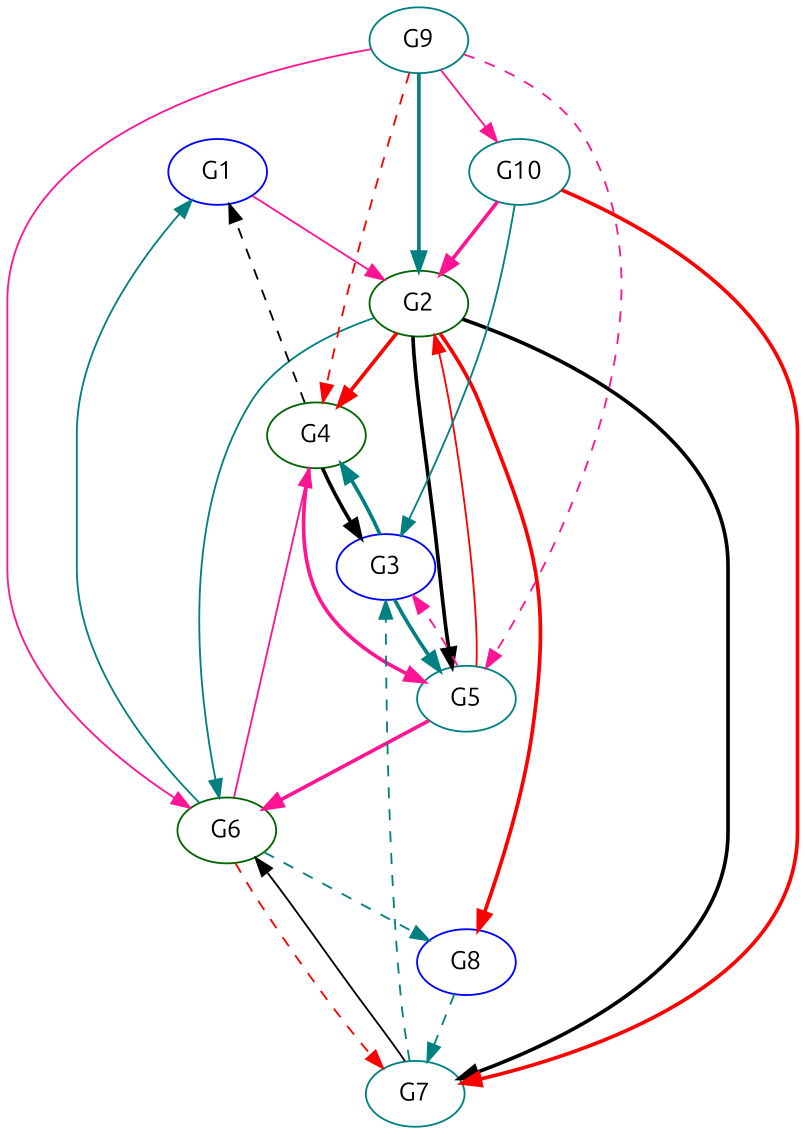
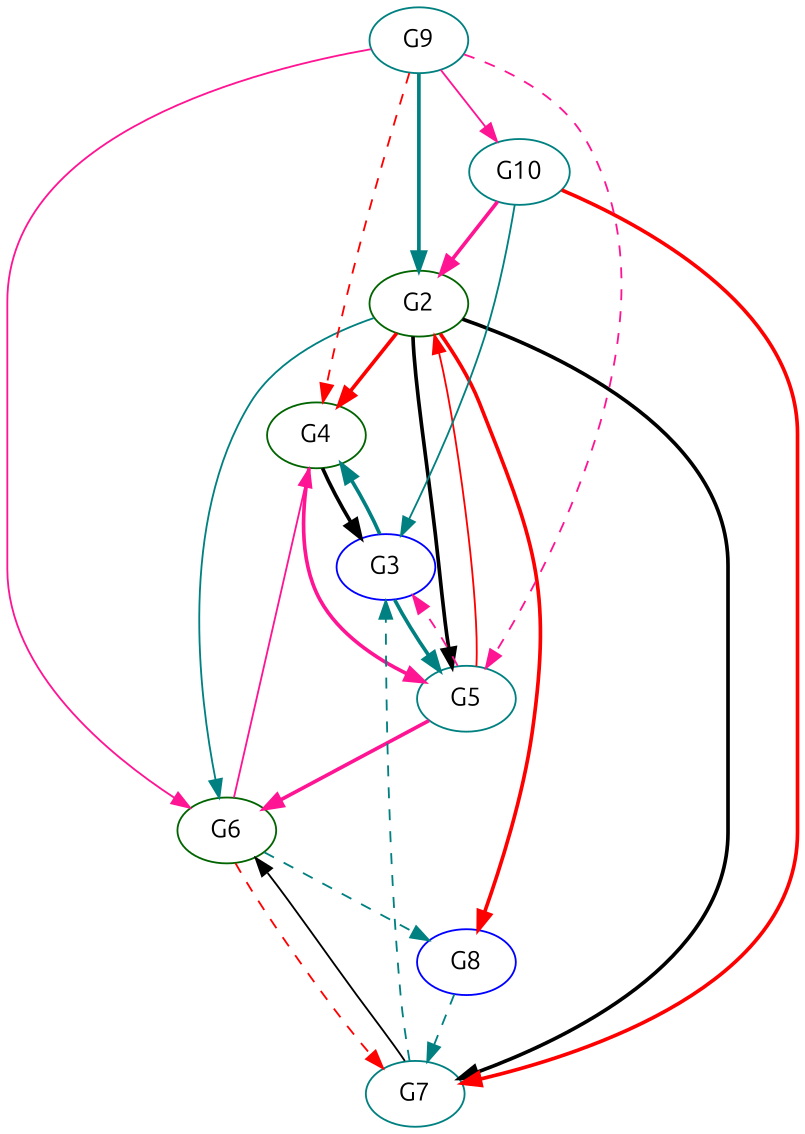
node "G1": removed
